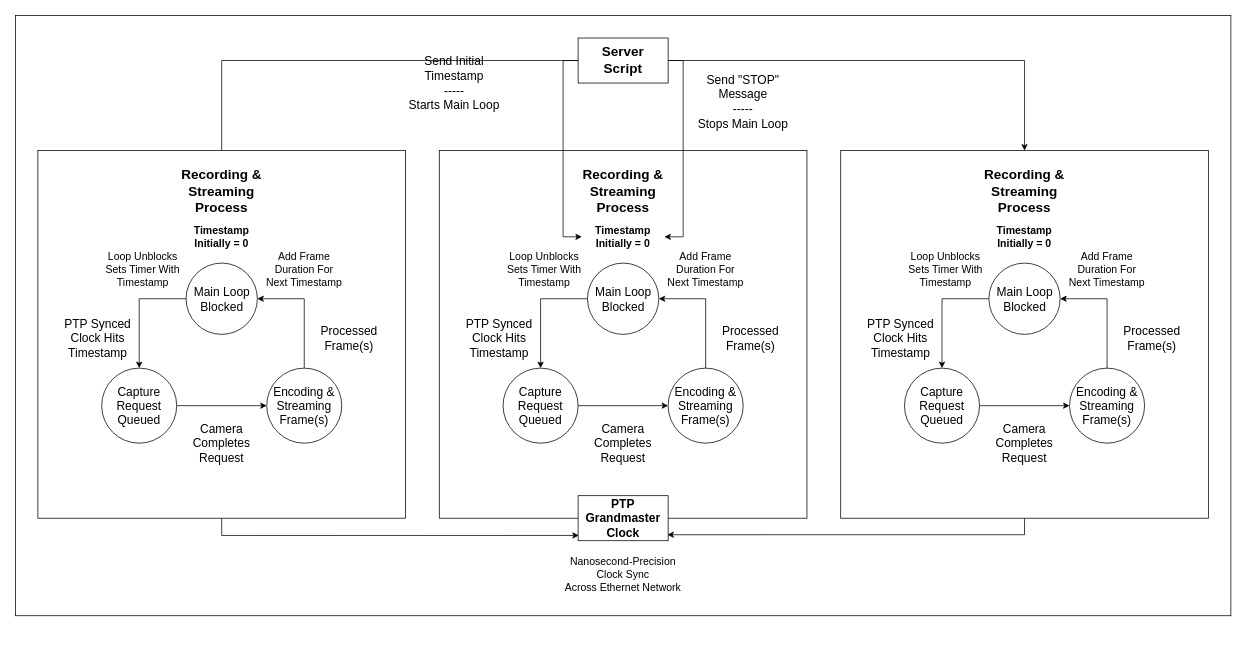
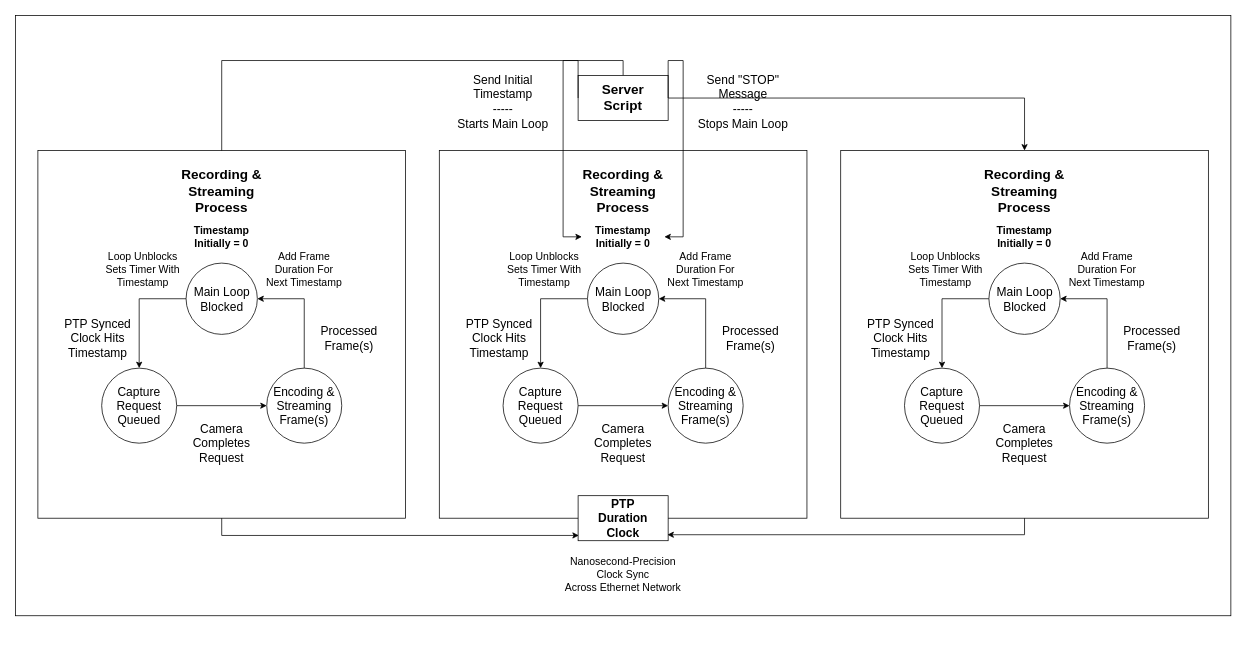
node "Server Script": moved (623, 60) -> (623, 98)
node "Send Initial Timestamp ----- Starts Main Loop": moved (454, 83) -> (503, 102)
node "PTP Grandmaster Clock": label "PTP Grandmaster Clock" -> "PTP Duration Clock"
